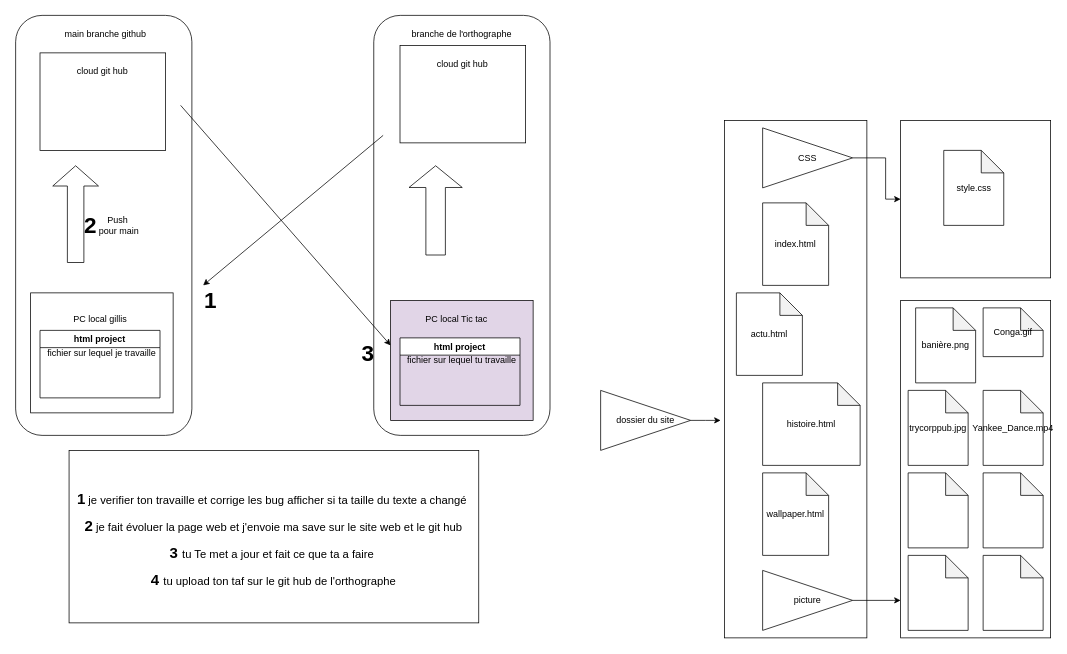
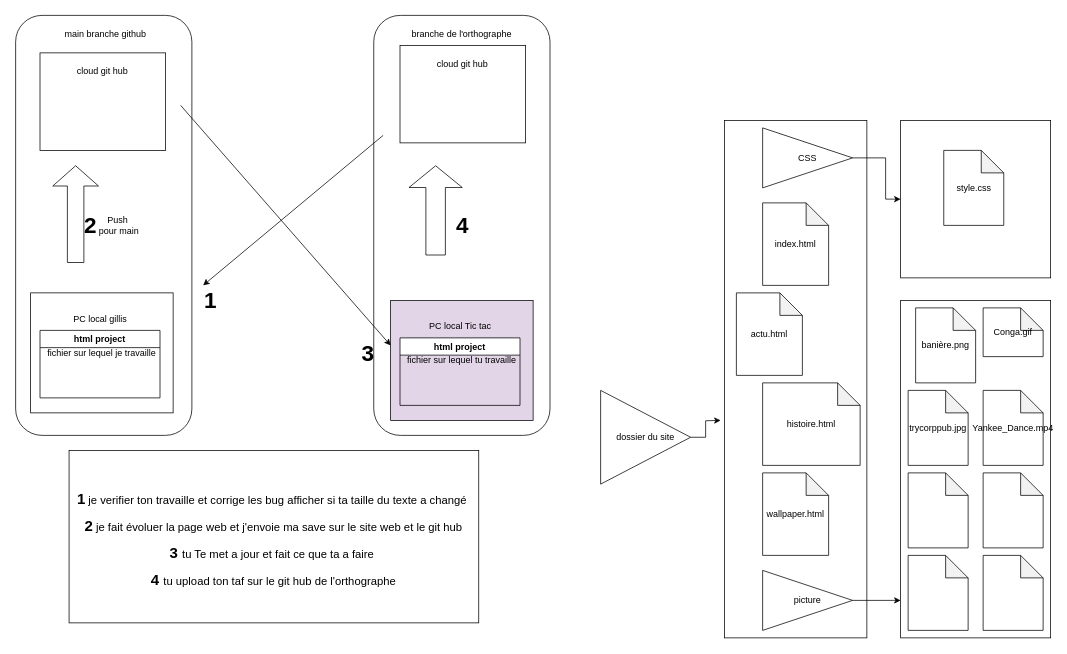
node "4": added
node "PC local Tic tac": moved (456, 319) -> (460, 327)
node "dossier du site": size 90x60 -> 90x94
